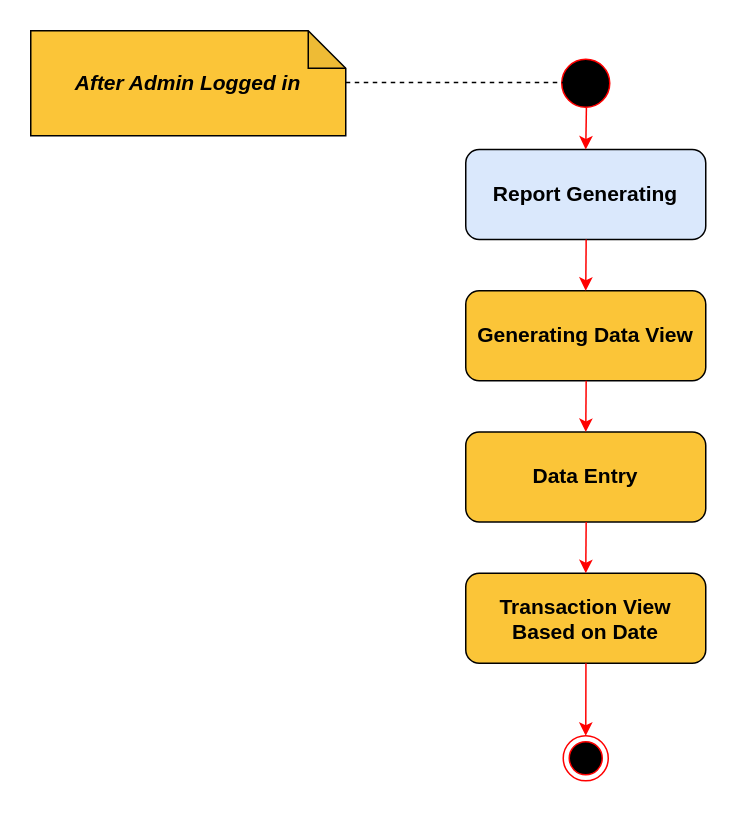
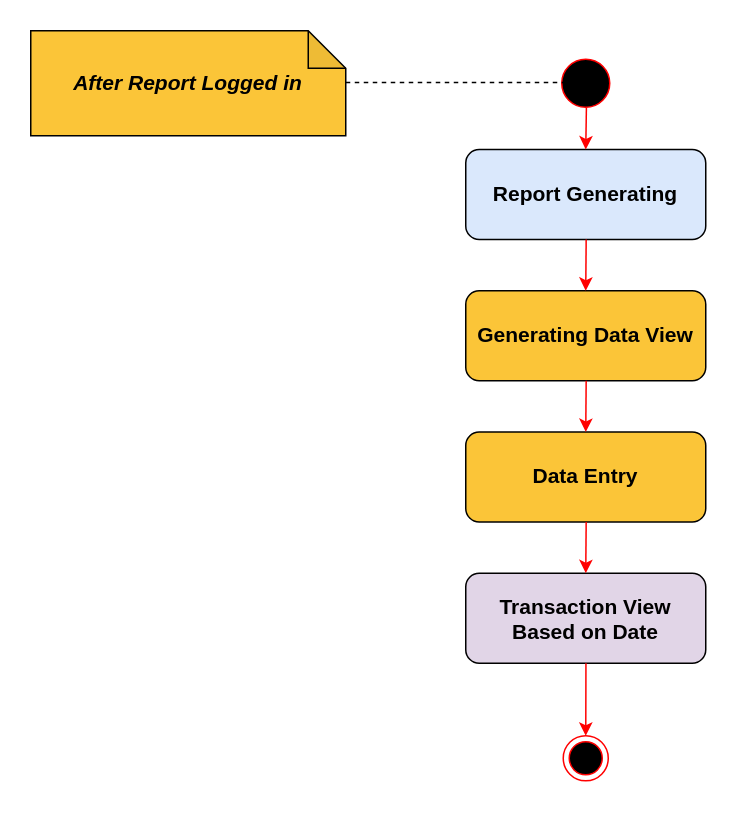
node "After Admin Logged in": label "After Admin Logged in" -> "After Report Logged in"
node "Transaction View Based on Date": fillcolor #fbc538 -> #e1d5e7
